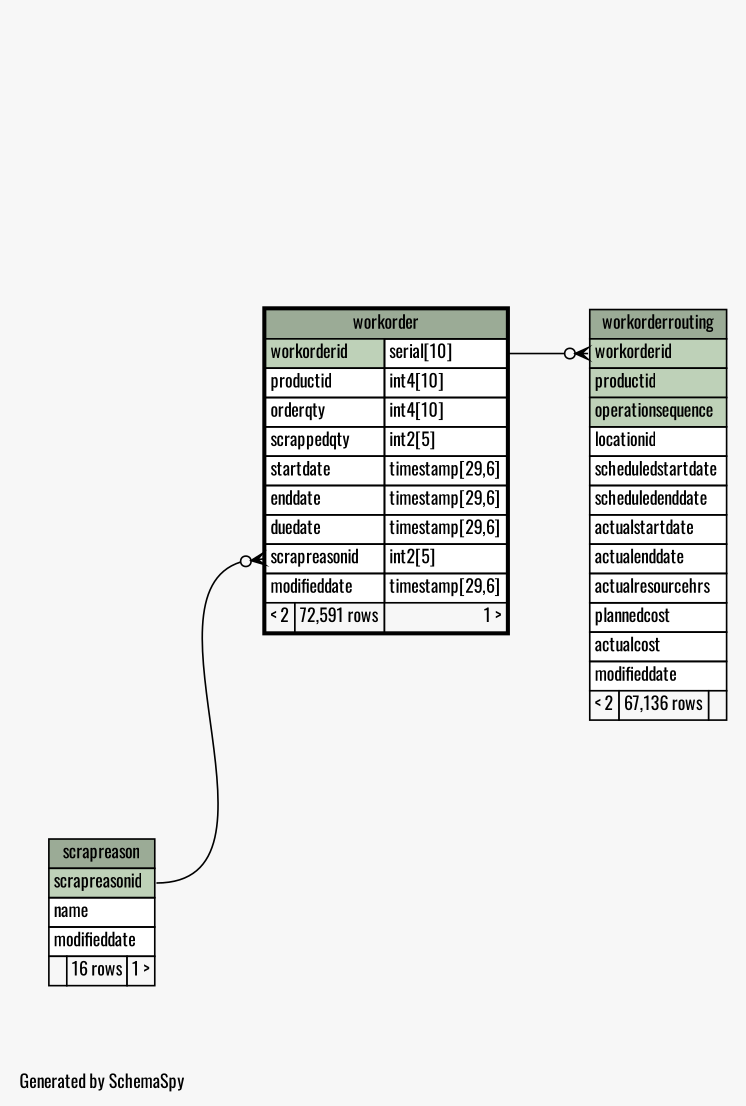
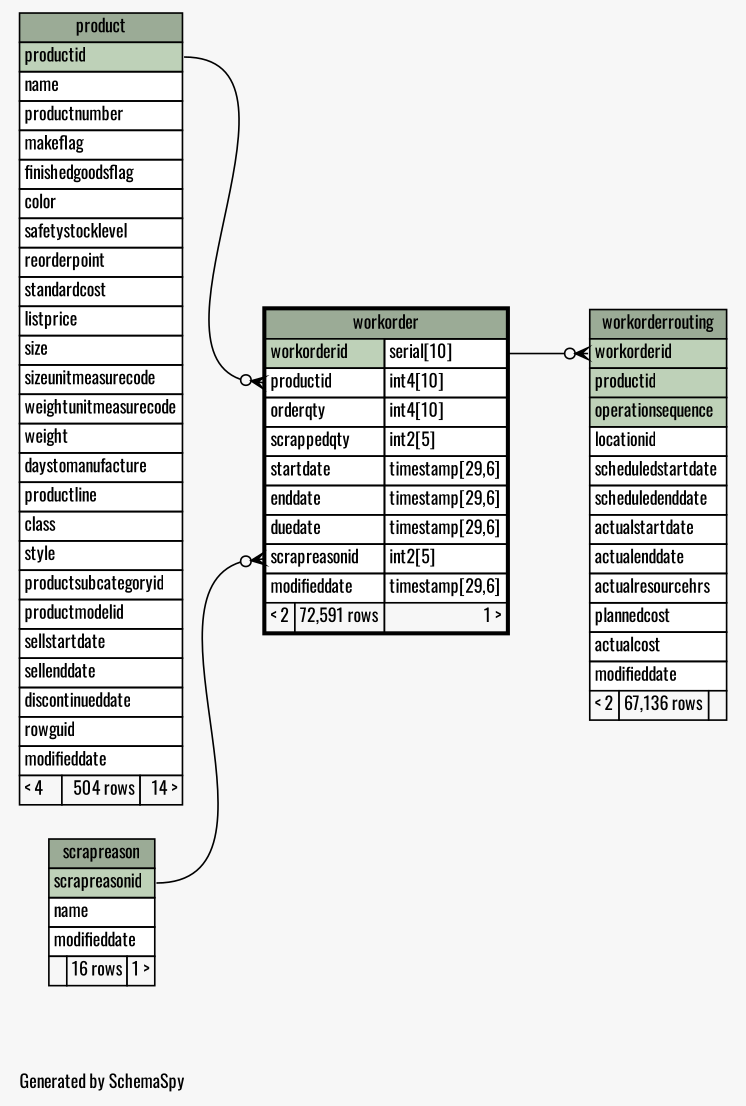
node "product": added
